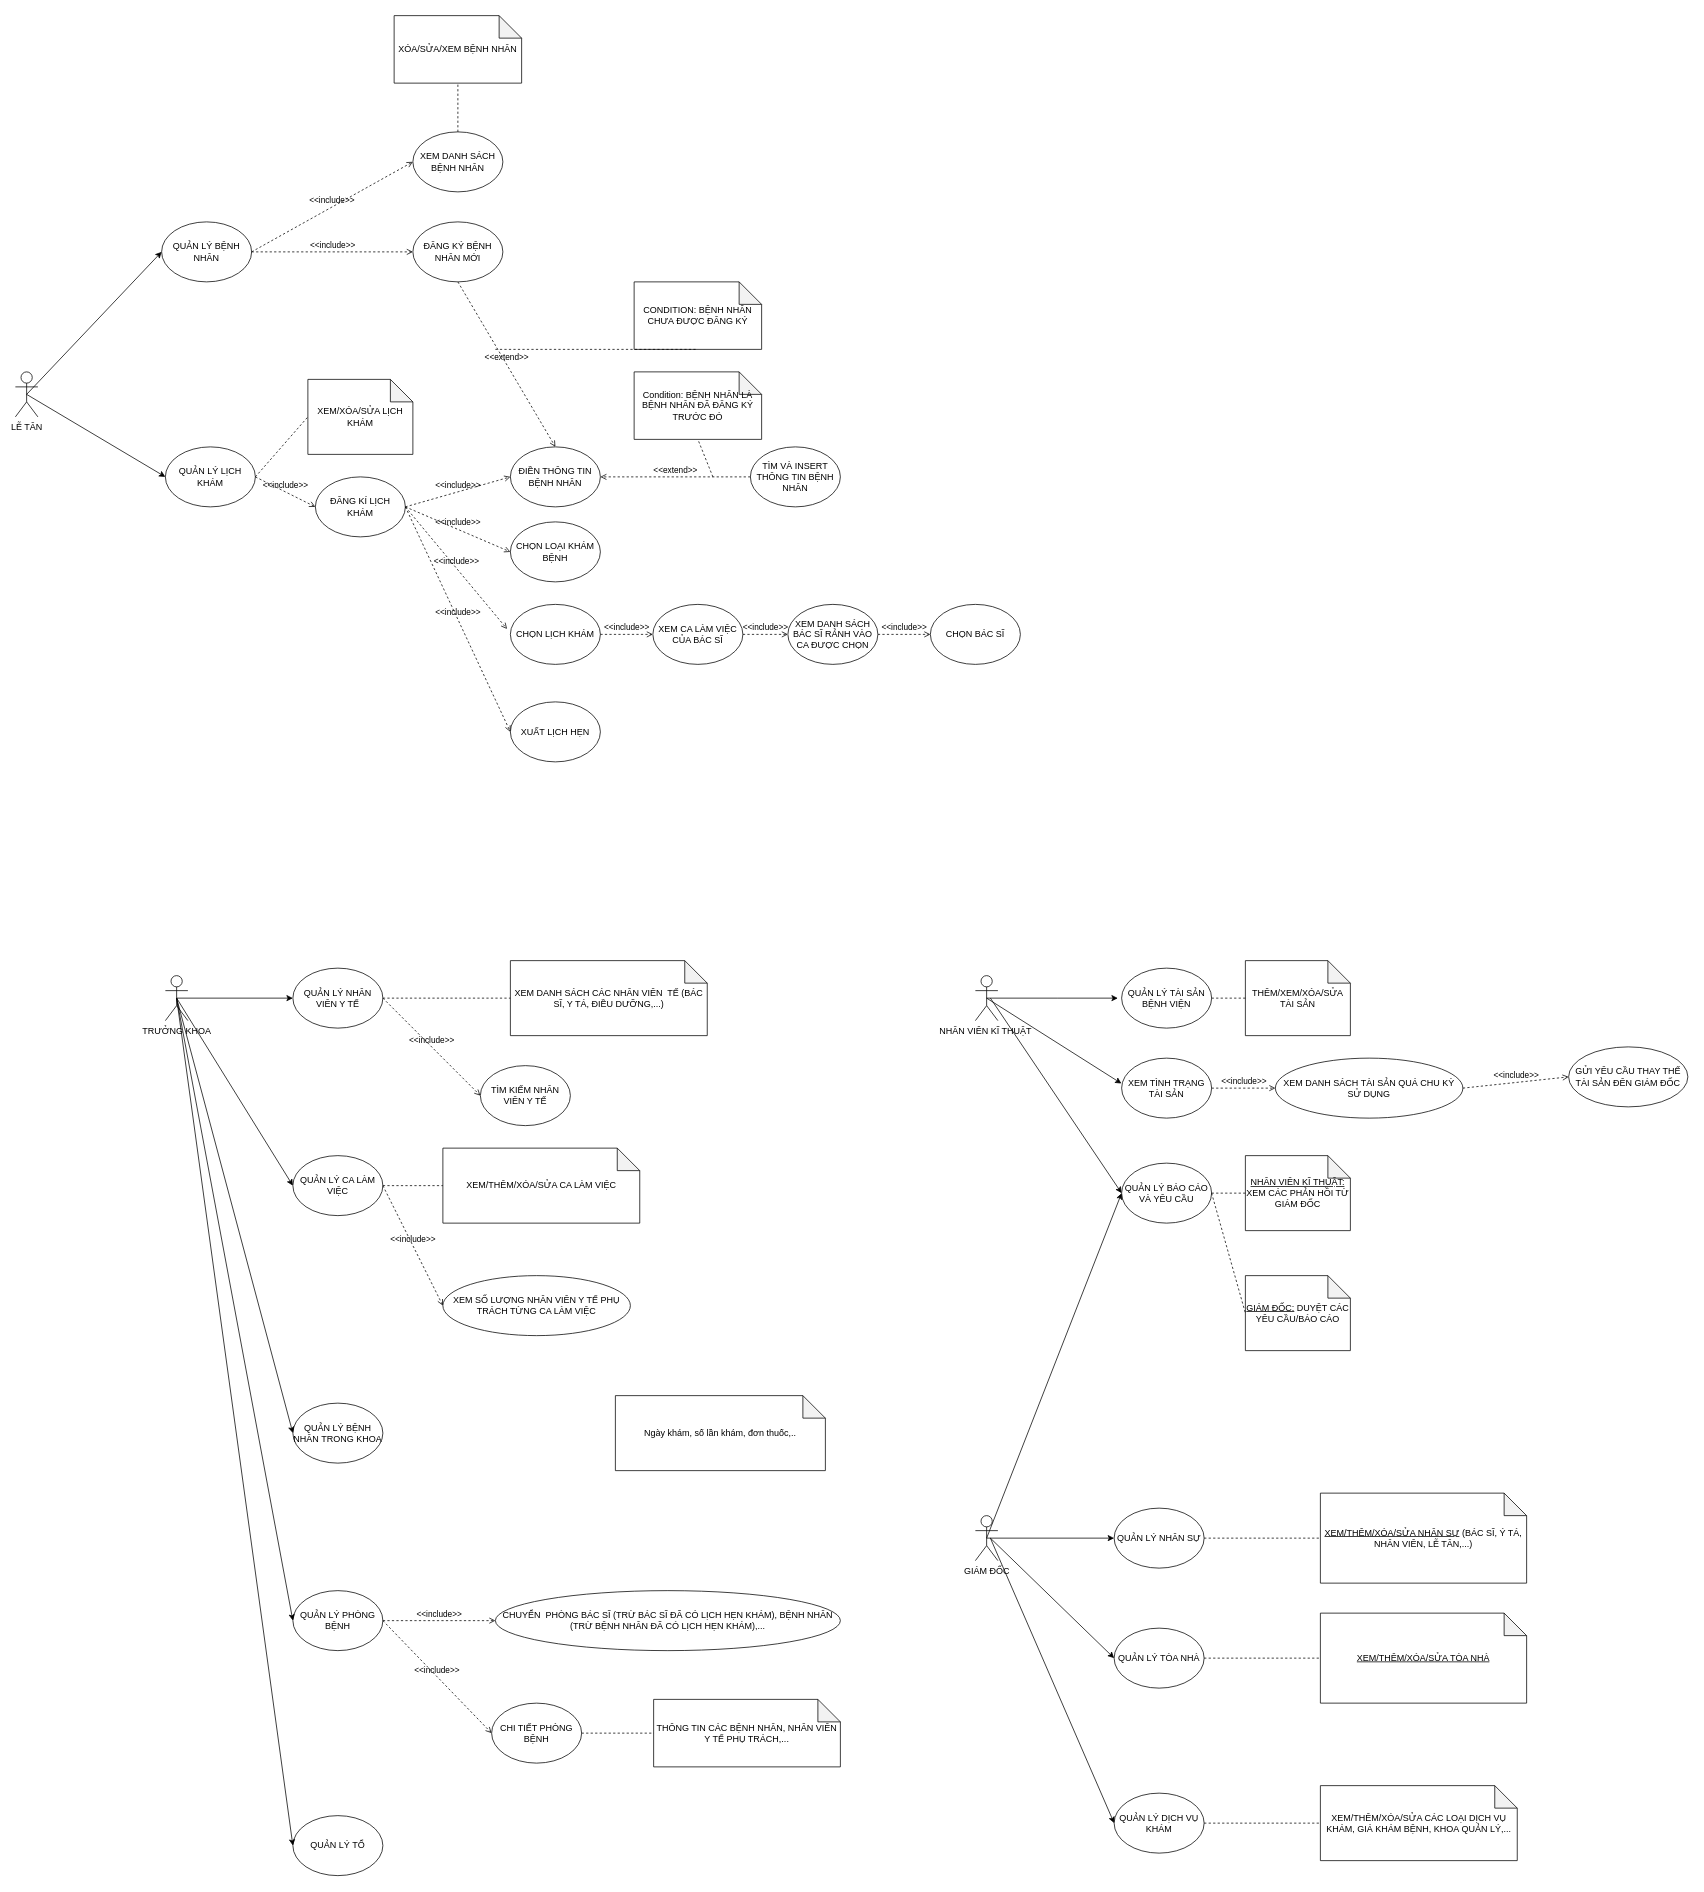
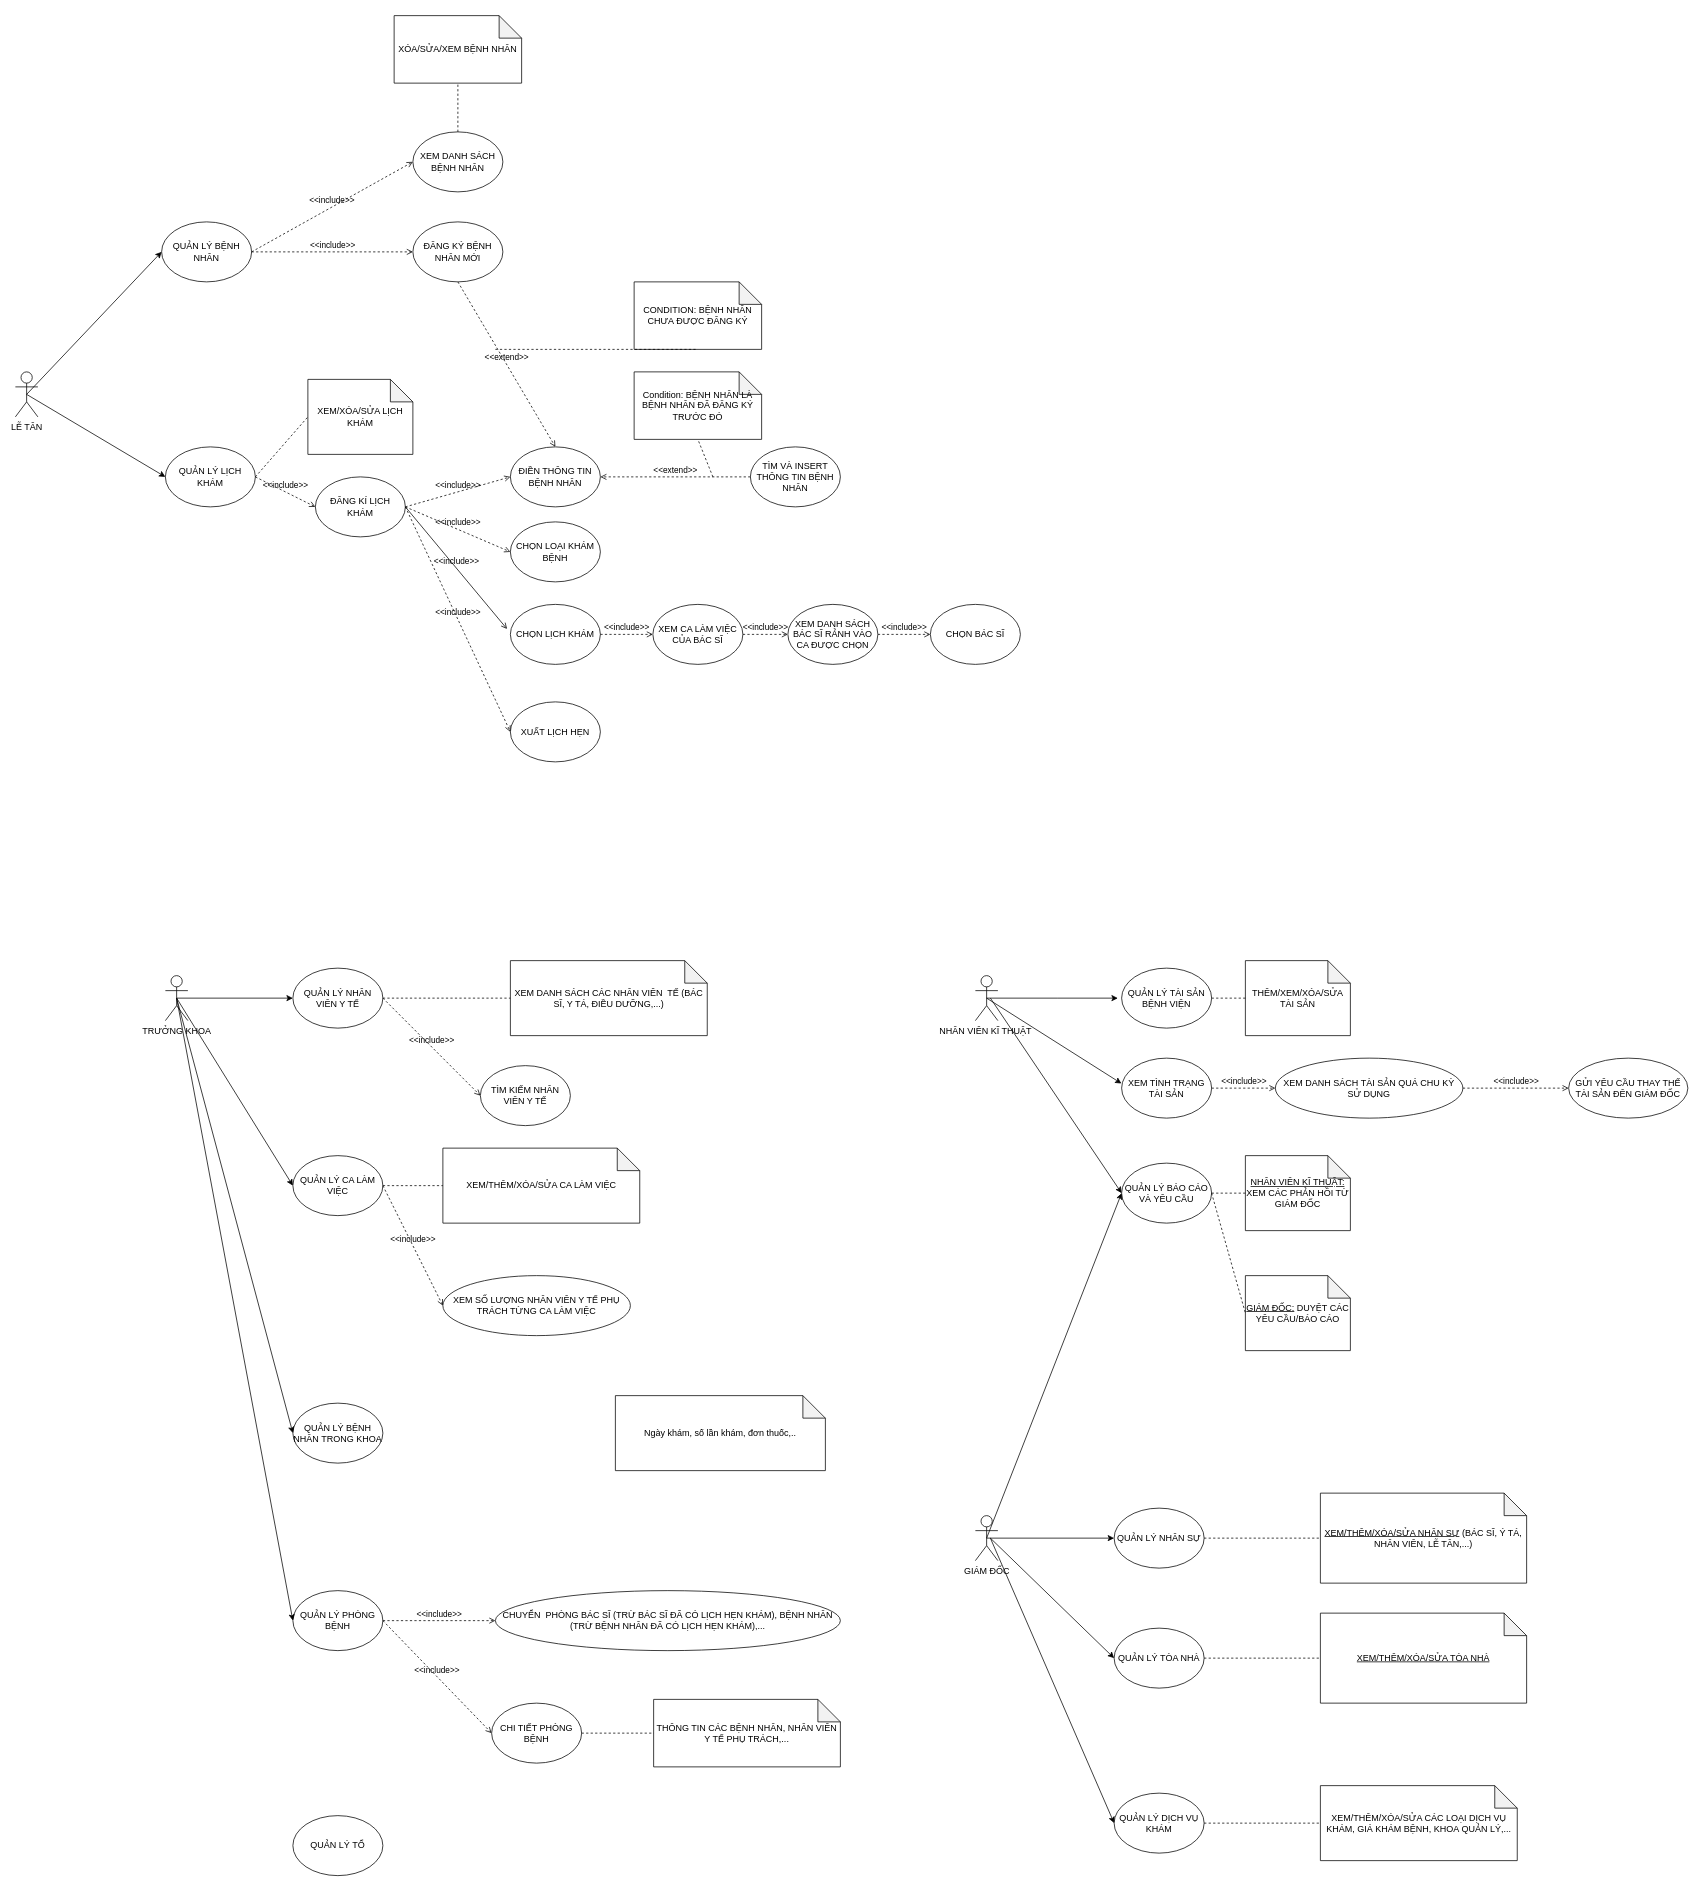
edge "ĐĂNG KÍ LỊCH KHÁM" -> "CHỌN LỊCH KHÁM": style dashed -> solid
node "GỬI YÊU CẦU THAY THẾ TÀI SẢN ĐÊN GIÁM ĐỐC": moved (1628, 1077) -> (1628, 1088)
edge "TRƯỞNG KHOA" -> "QUẢN LÝ TỔ": removed
